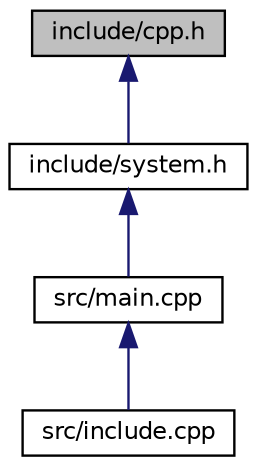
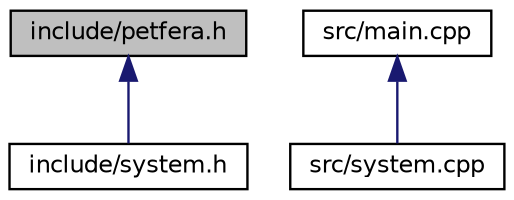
node "include/cpp.h": label "include/cpp.h" -> "include/petfera.h"
edge "src/main.cpp" -> "include/system.h": removed
node "src/include.cpp": label "src/include.cpp" -> "src/system.cpp"
